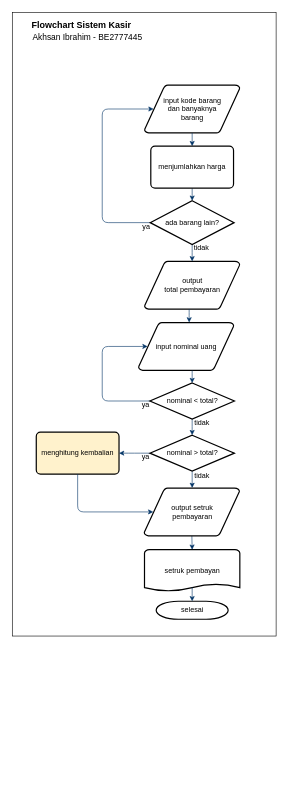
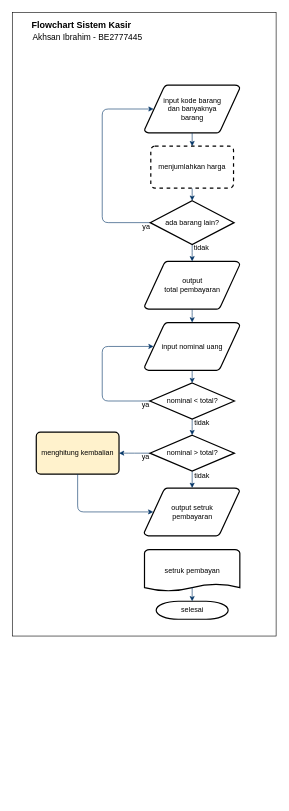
node "menjumlahkan harga": style solid -> dashed
node "input nominal uang": moved (186, 347) -> (192, 347)
edge "output setruk pembayaran" -> "setruk pembayan": removed
